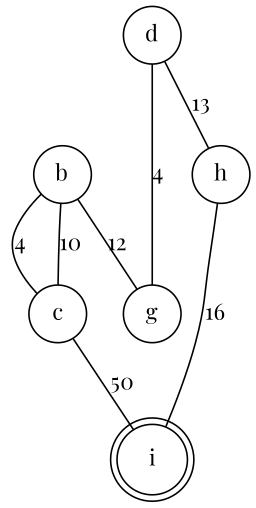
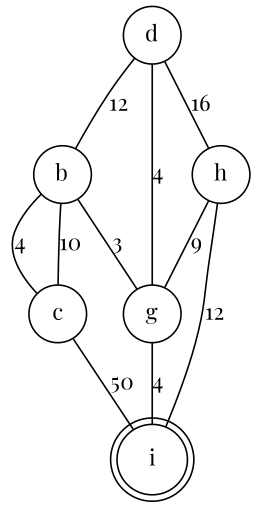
edge "d" -- "b": added, label "12"
edge "d" -- "h": label "13" -> "16"
edge "b" -- "g": label "12" -> "3"
edge "h" -- "g": added, label "9"
edge "h" -- "i": label "16" -> "12"
edge "g" -- "i": added, label "4"
